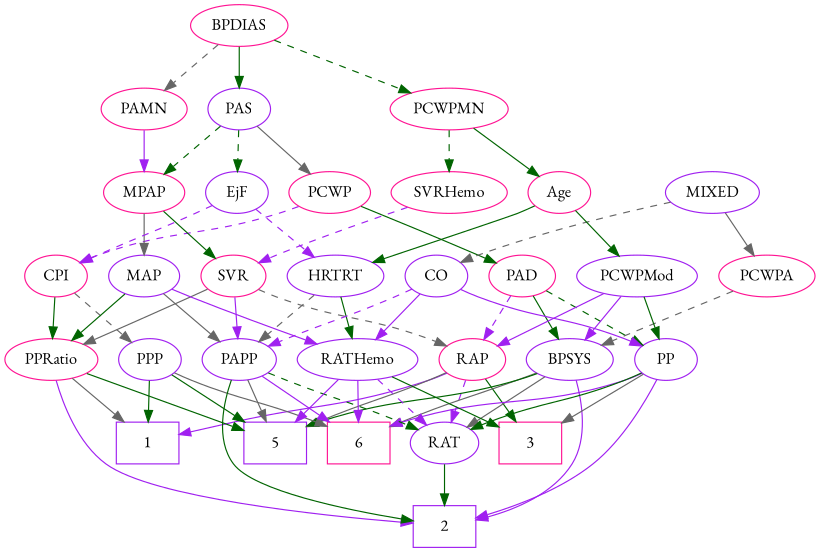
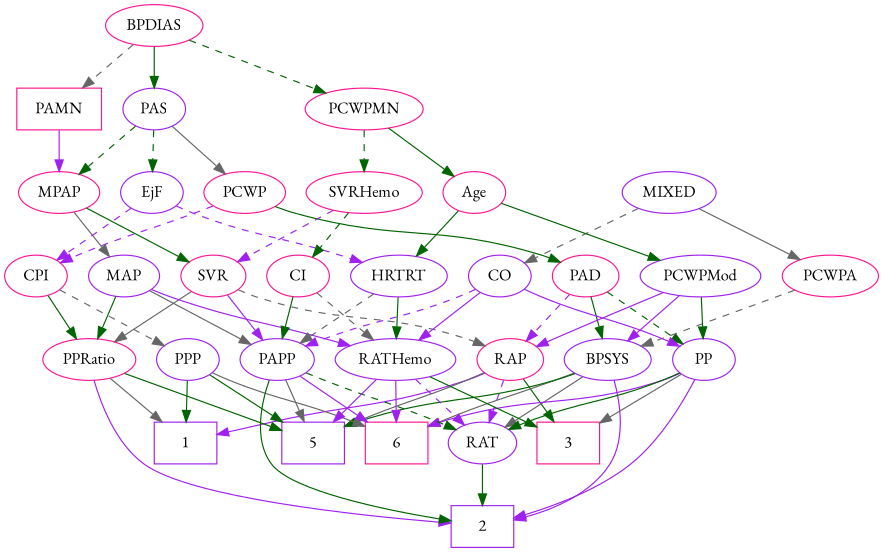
node "PAMN": shape ellipse -> box
node "CI": added
